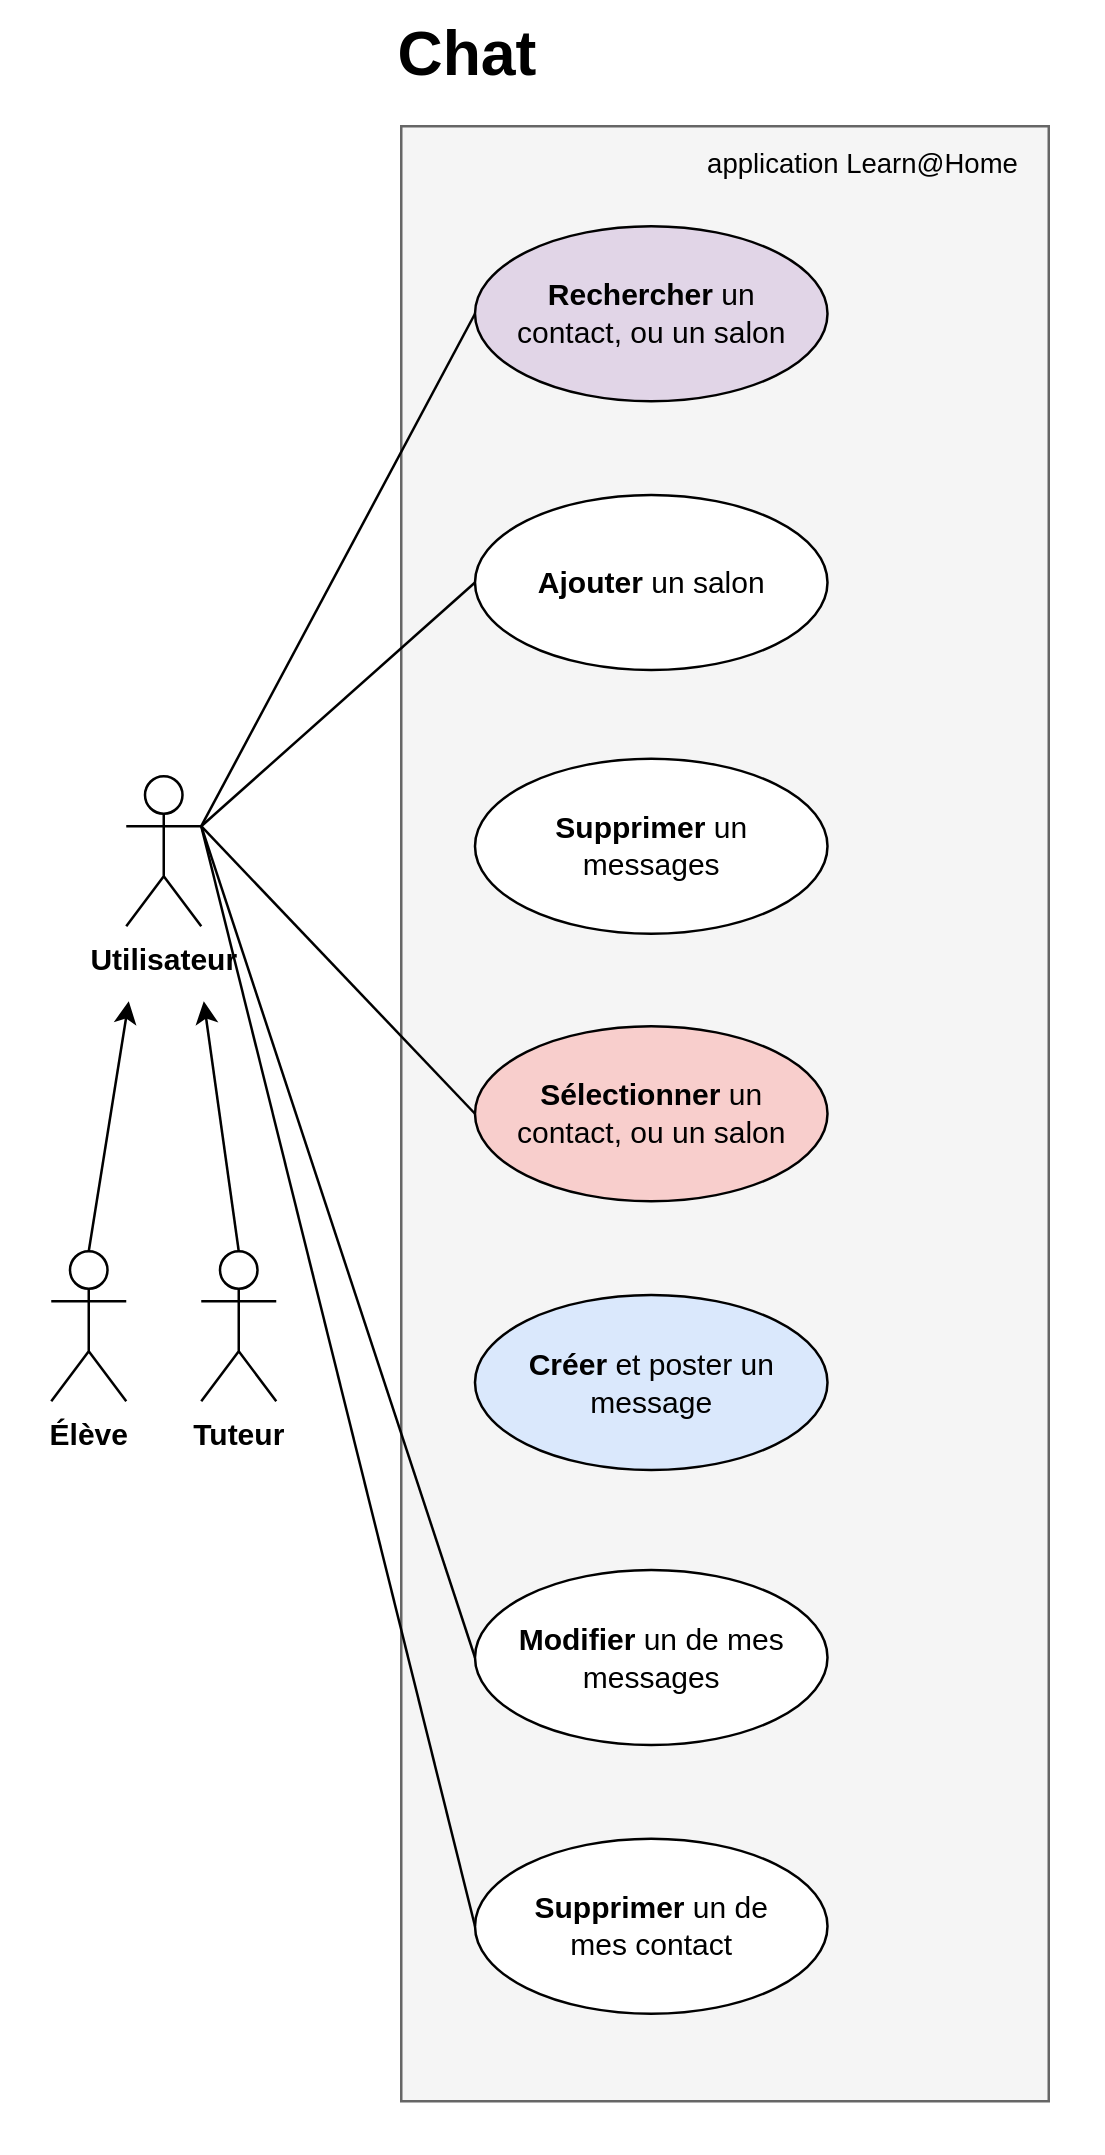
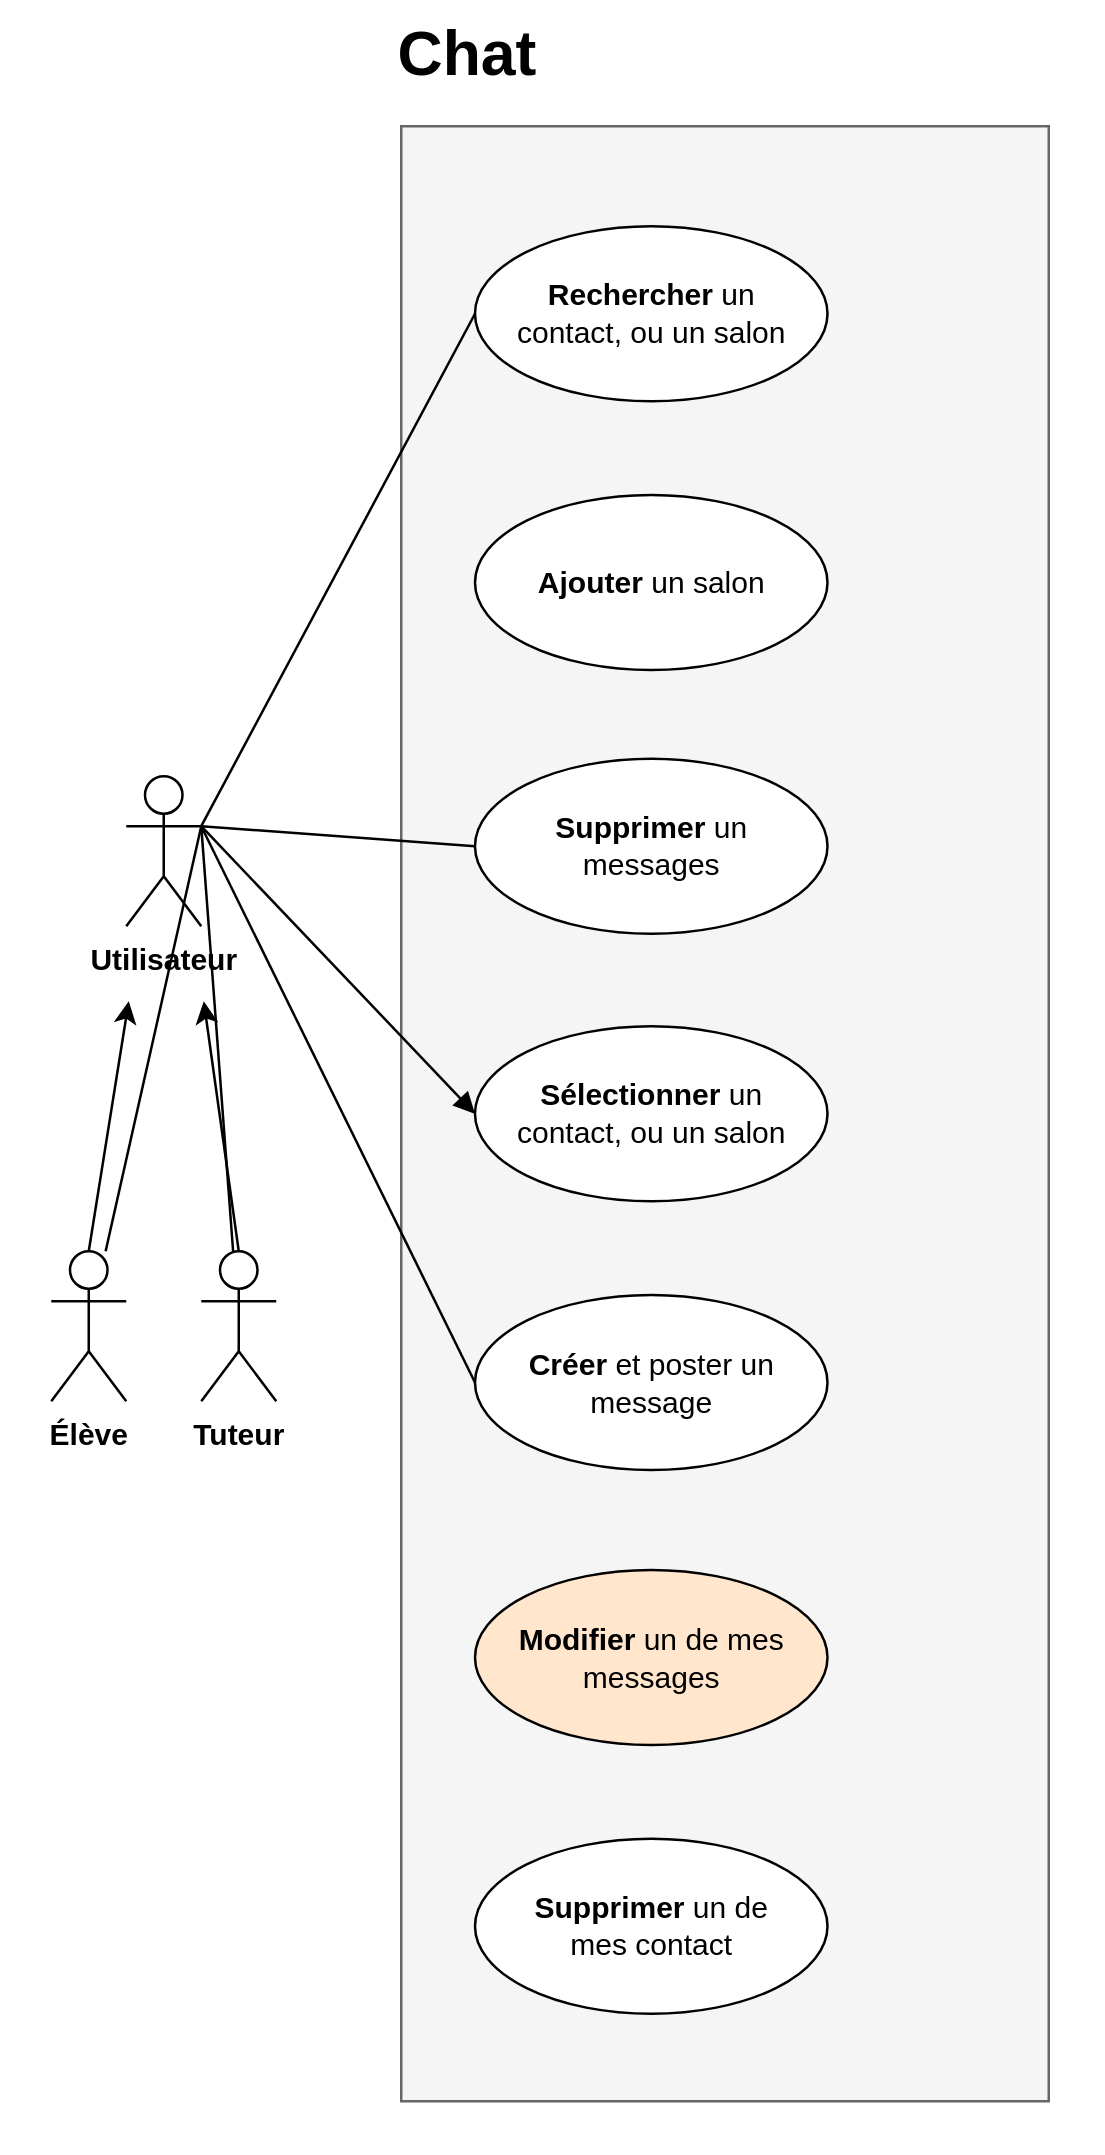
node "application Learn@Home": removed
node "Rechercher un contact, ou un salon": fillcolor #e1d5e7 -> #ffffff
edge "Ajouter un salon" -- "Utilisateur": now "Élève" -- "Utilisateur"
edge "Supprimer un messages" -- "Utilisateur": added
edge "Utilisateur" -- "Sélectionner un contact, ou un salon": arrowhead none -> block
node "Sélectionner un contact, ou un salon": fillcolor #f8cecc -> #ffffff
edge "Utilisateur" -- "Créer et poster un message": added
edge "Utilisateur" -- "Modifier un de mes messages": removed
node "Créer et poster un message": fillcolor #dae8fc -> #ffffff
edge "Utilisateur" -- "Supprimer un de mes contact": now "Utilisateur" -- "Tuteur"
node "Modifier un de mes messages": fillcolor #ffffff -> #ffe6cc
